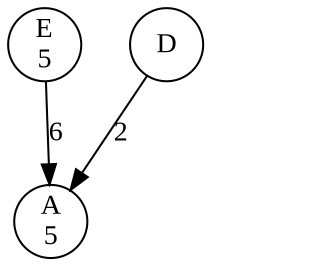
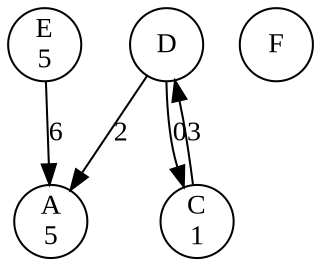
node "F": added
node "C 1": added
